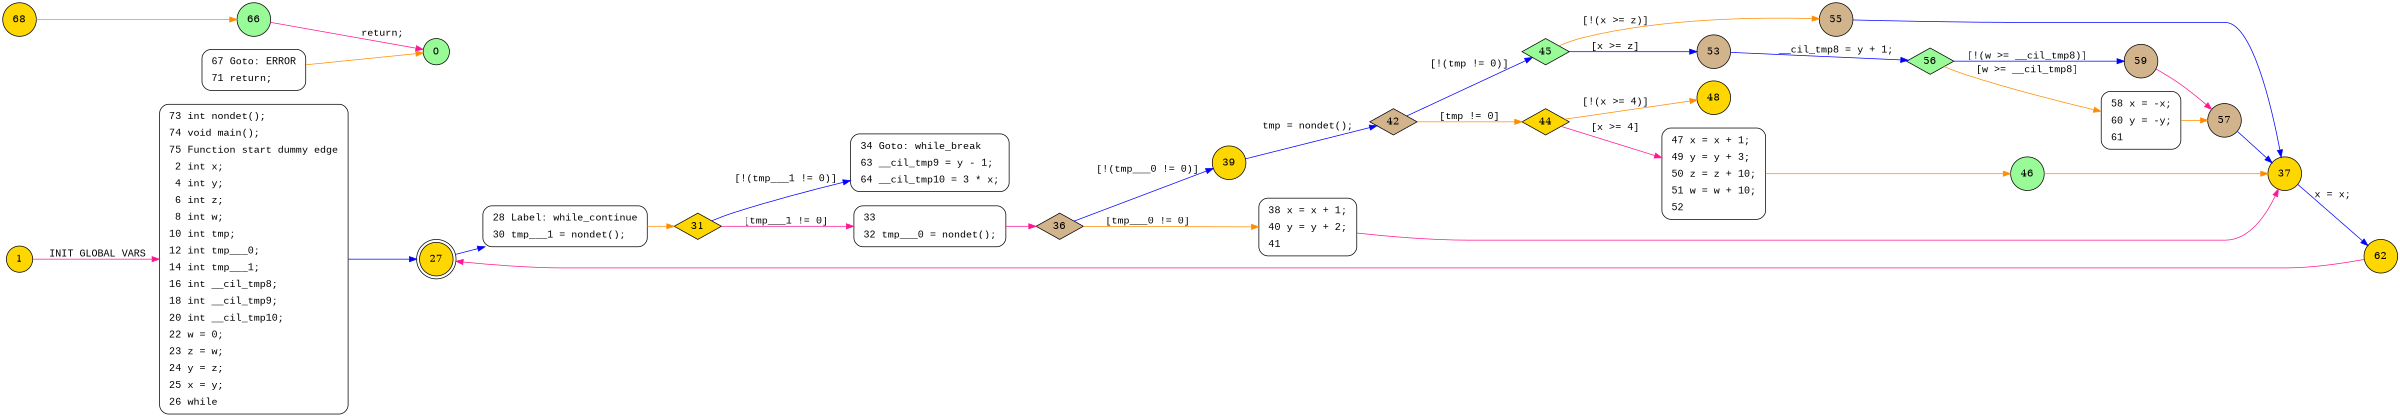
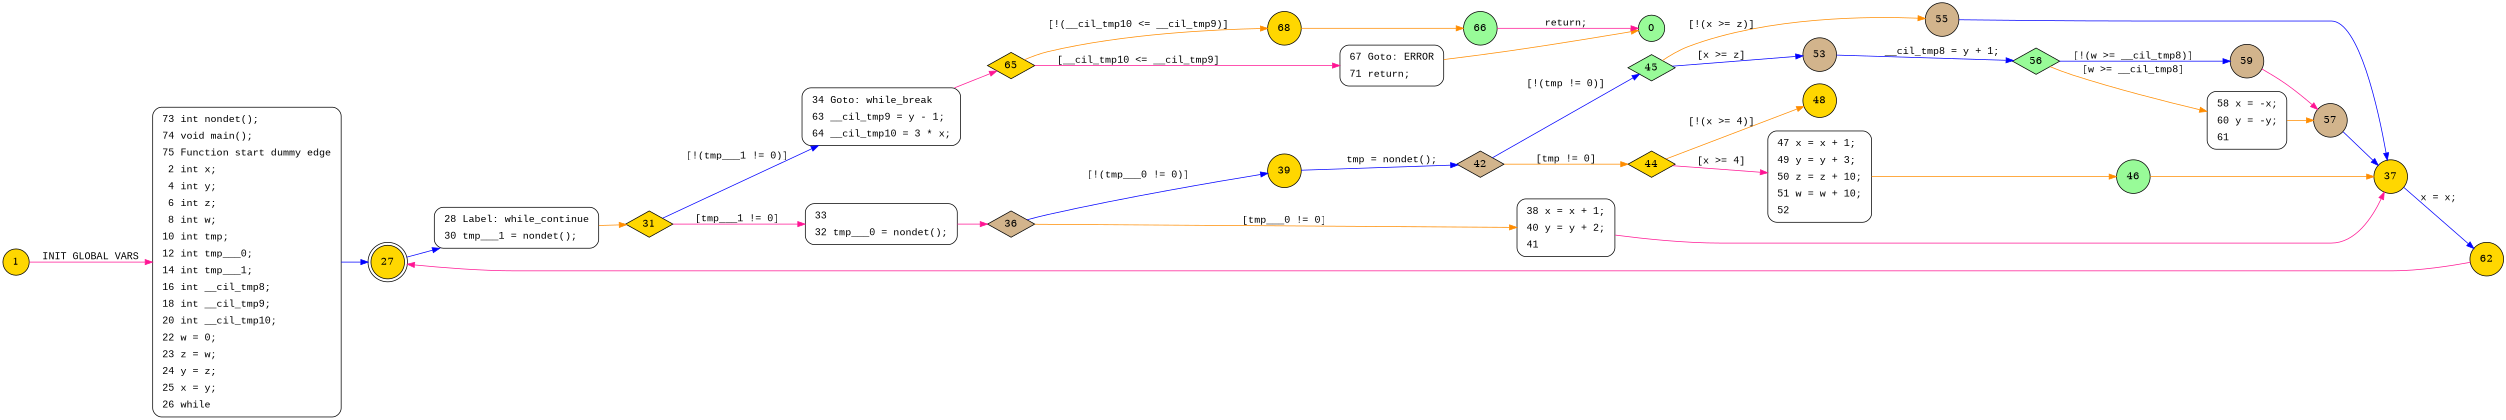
node "65": added
